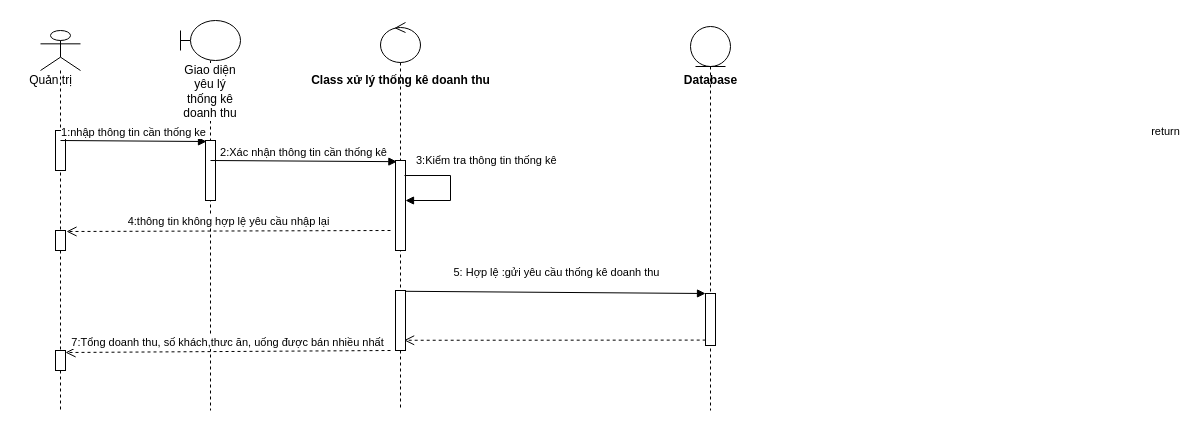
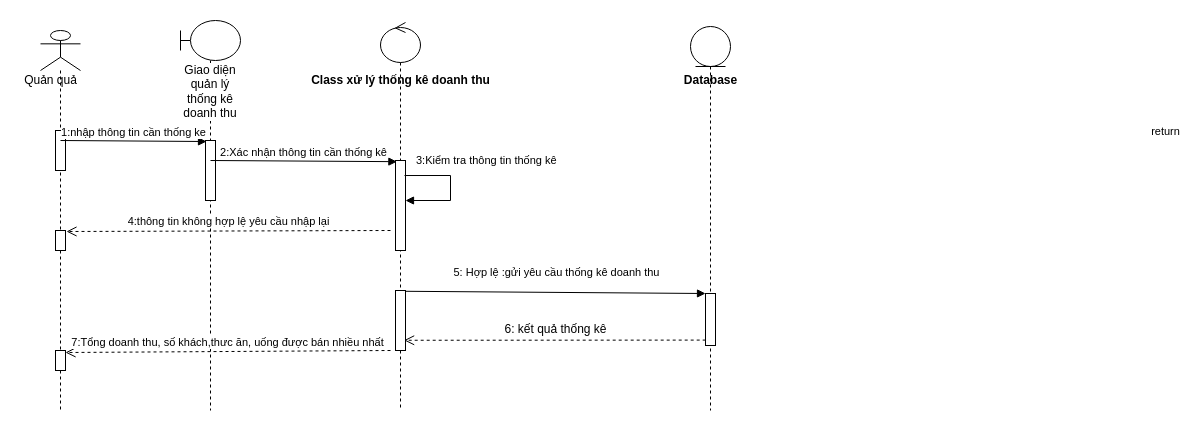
node "Quản trị": label "Quản trị" -> "Quản quả"
node "Giao diện yêu lý thống kê doanh thu": label "Giao diện yêu lý thống kê doanh thu" -> "Giao diện quản lý thống kê doanh thu"
node "6: kết quả thống kê": added
